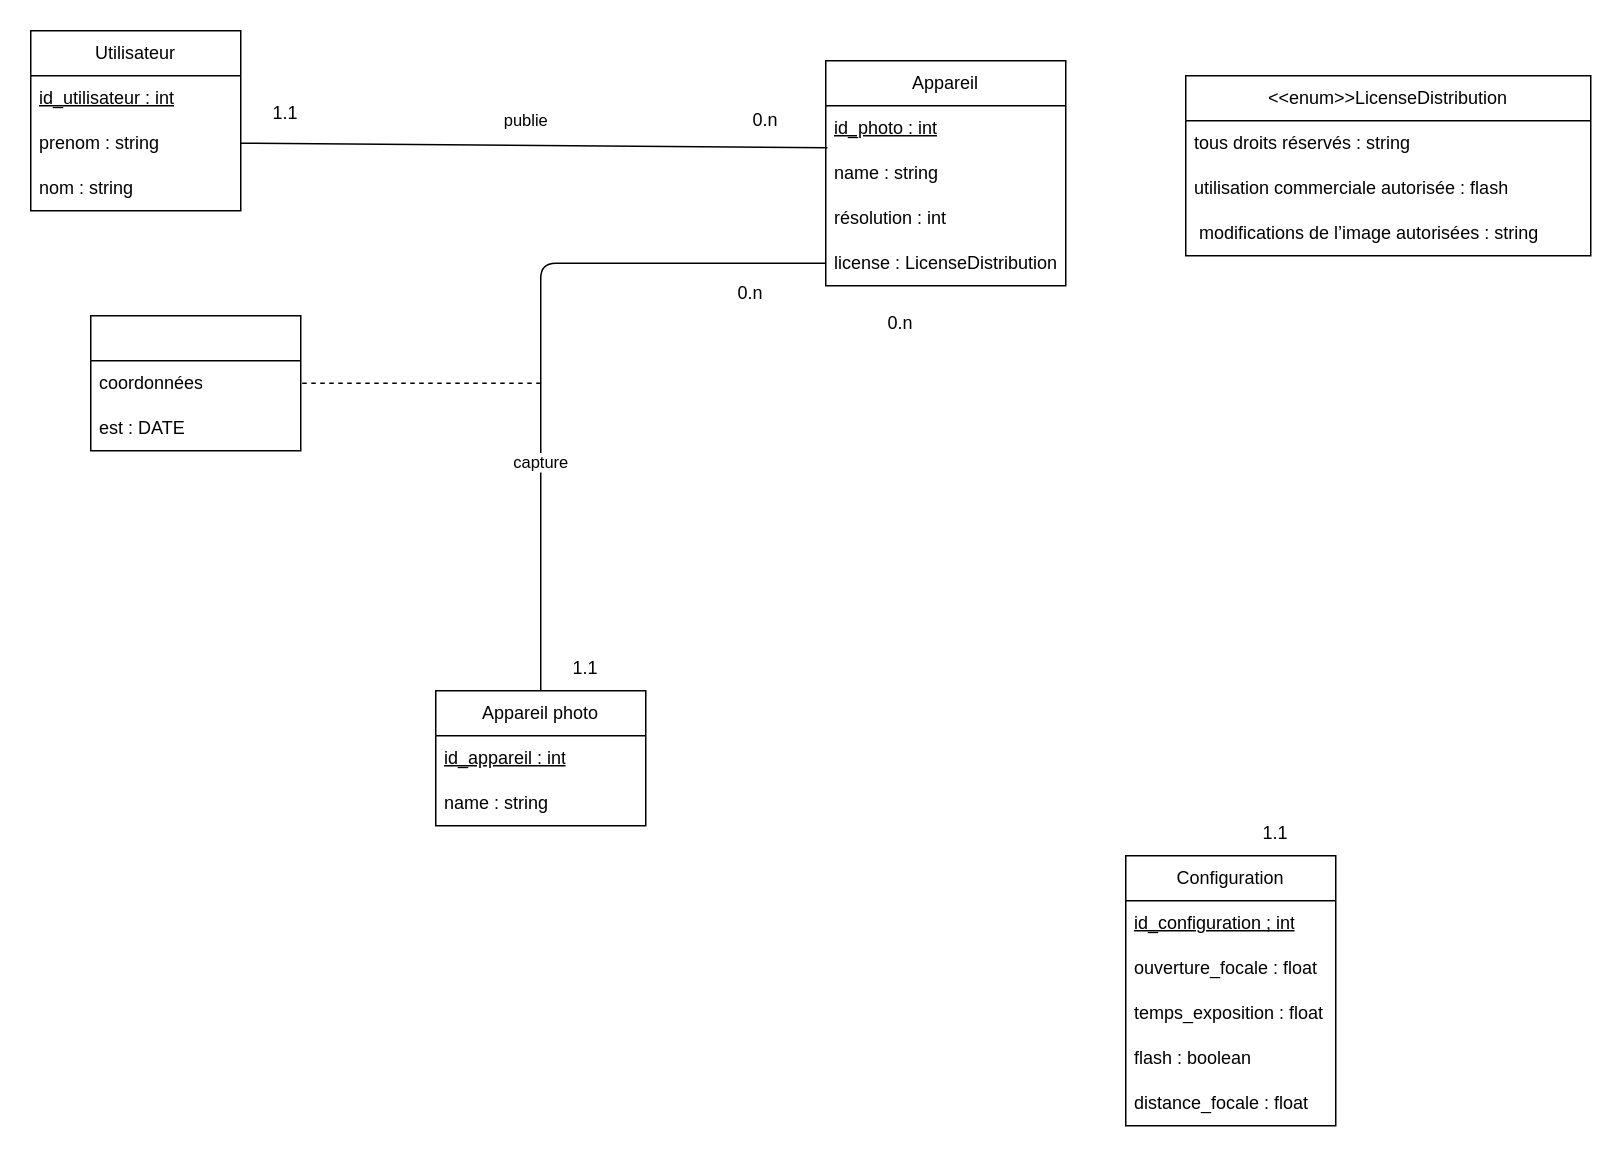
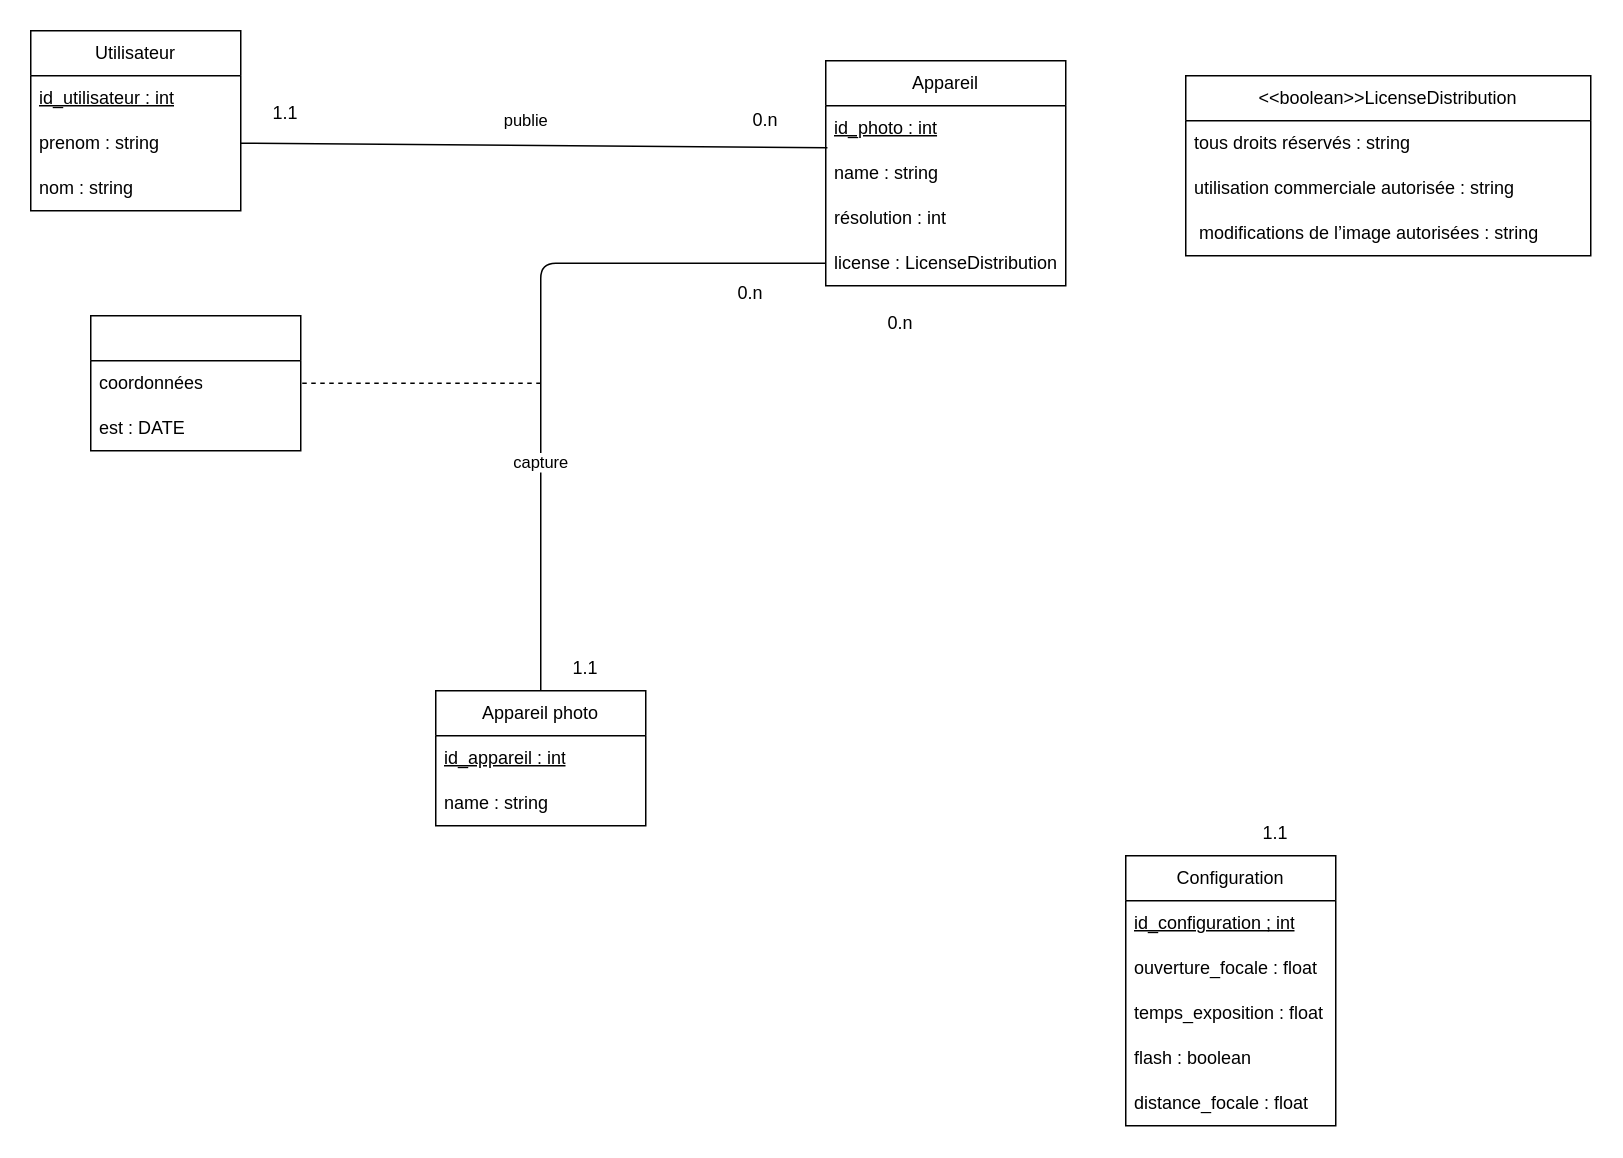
node "<<enum>>LicenseDistribution": label "<<enum>>LicenseDistribution" -> "<<boolean>>LicenseDistribution"
node "utilisation commerciale autorisée : flash": label "utilisation commerciale autorisée : flash" -> "utilisation commerciale autorisée : string"
